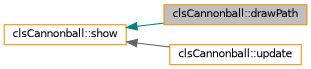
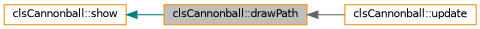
edge "clsCannonball::update" -> "clsCannonball::show": now "clsCannonball::update" -> "clsCannonball::drawPath"
